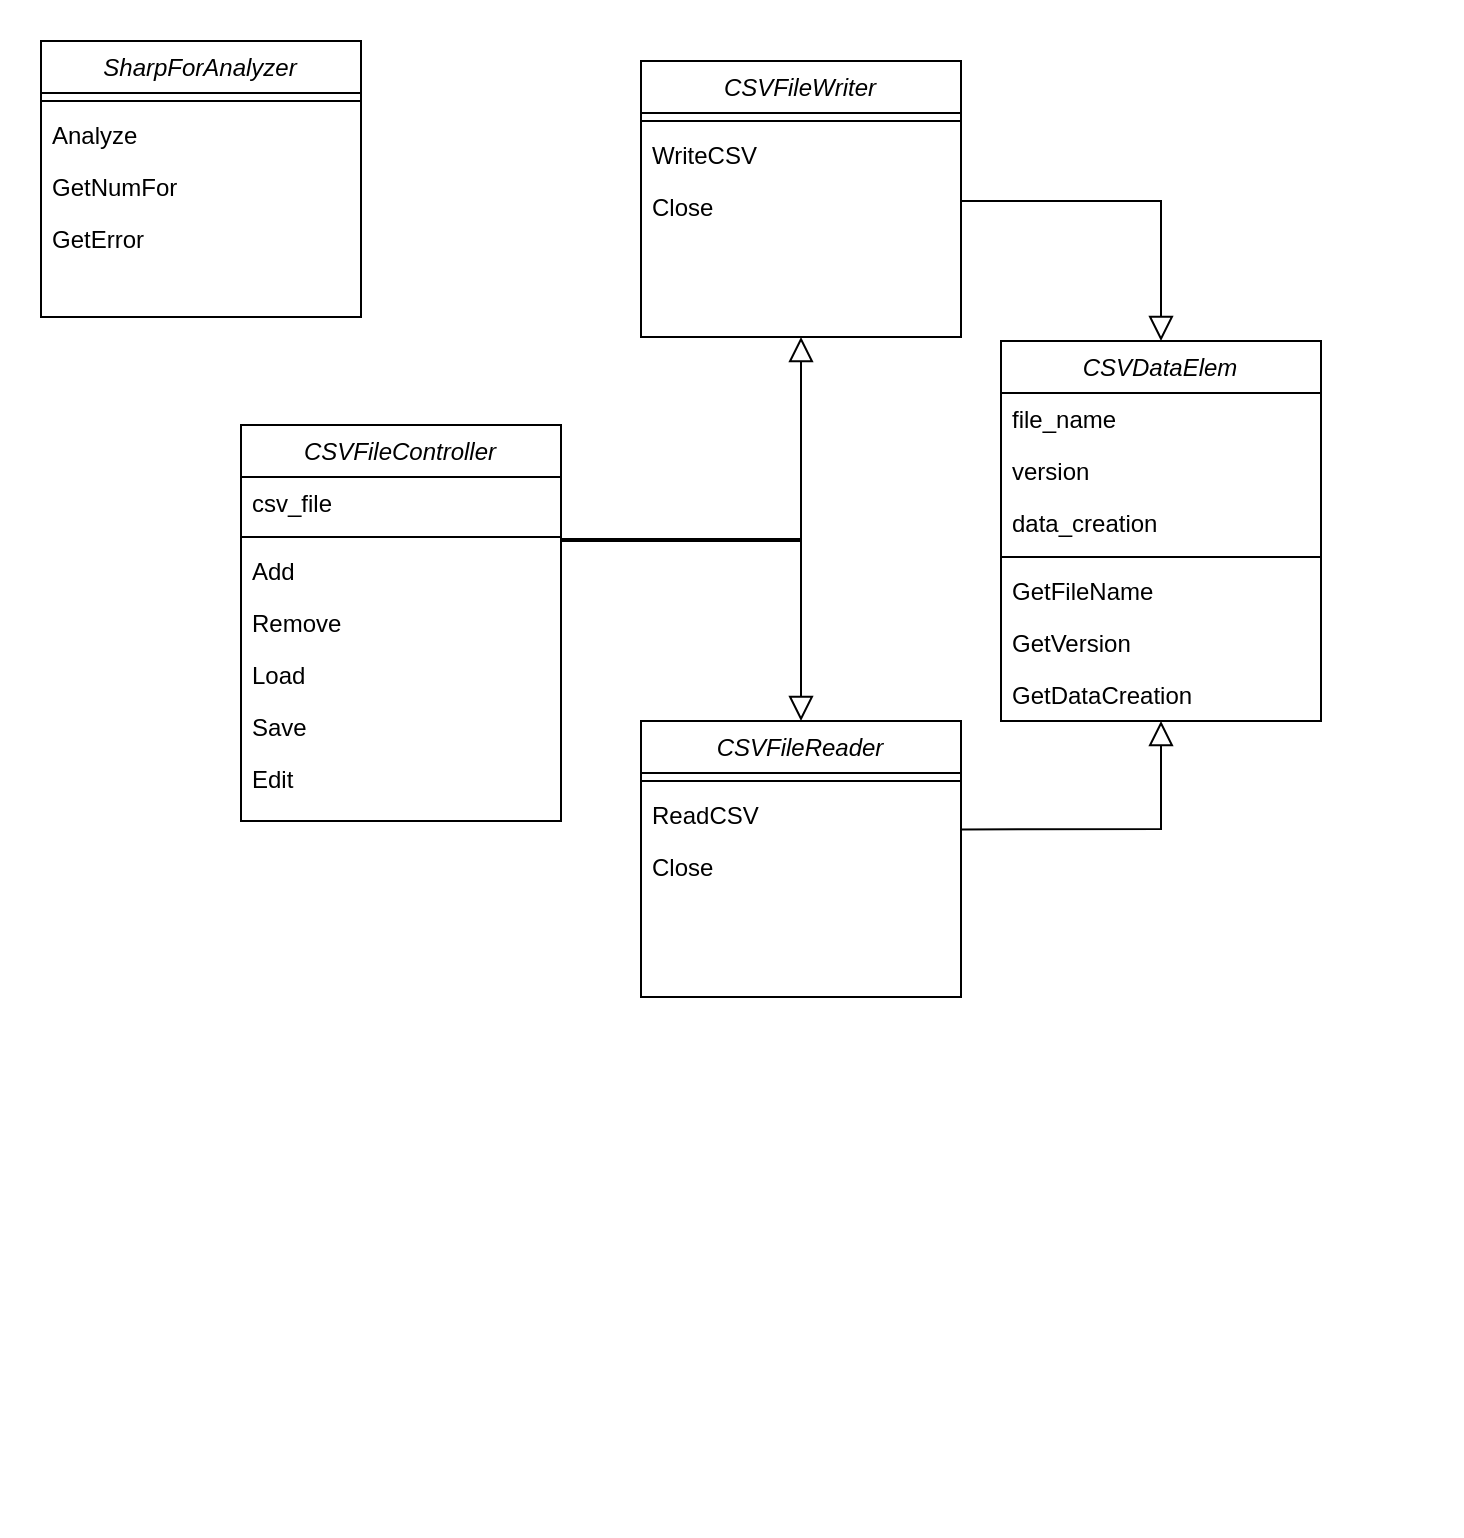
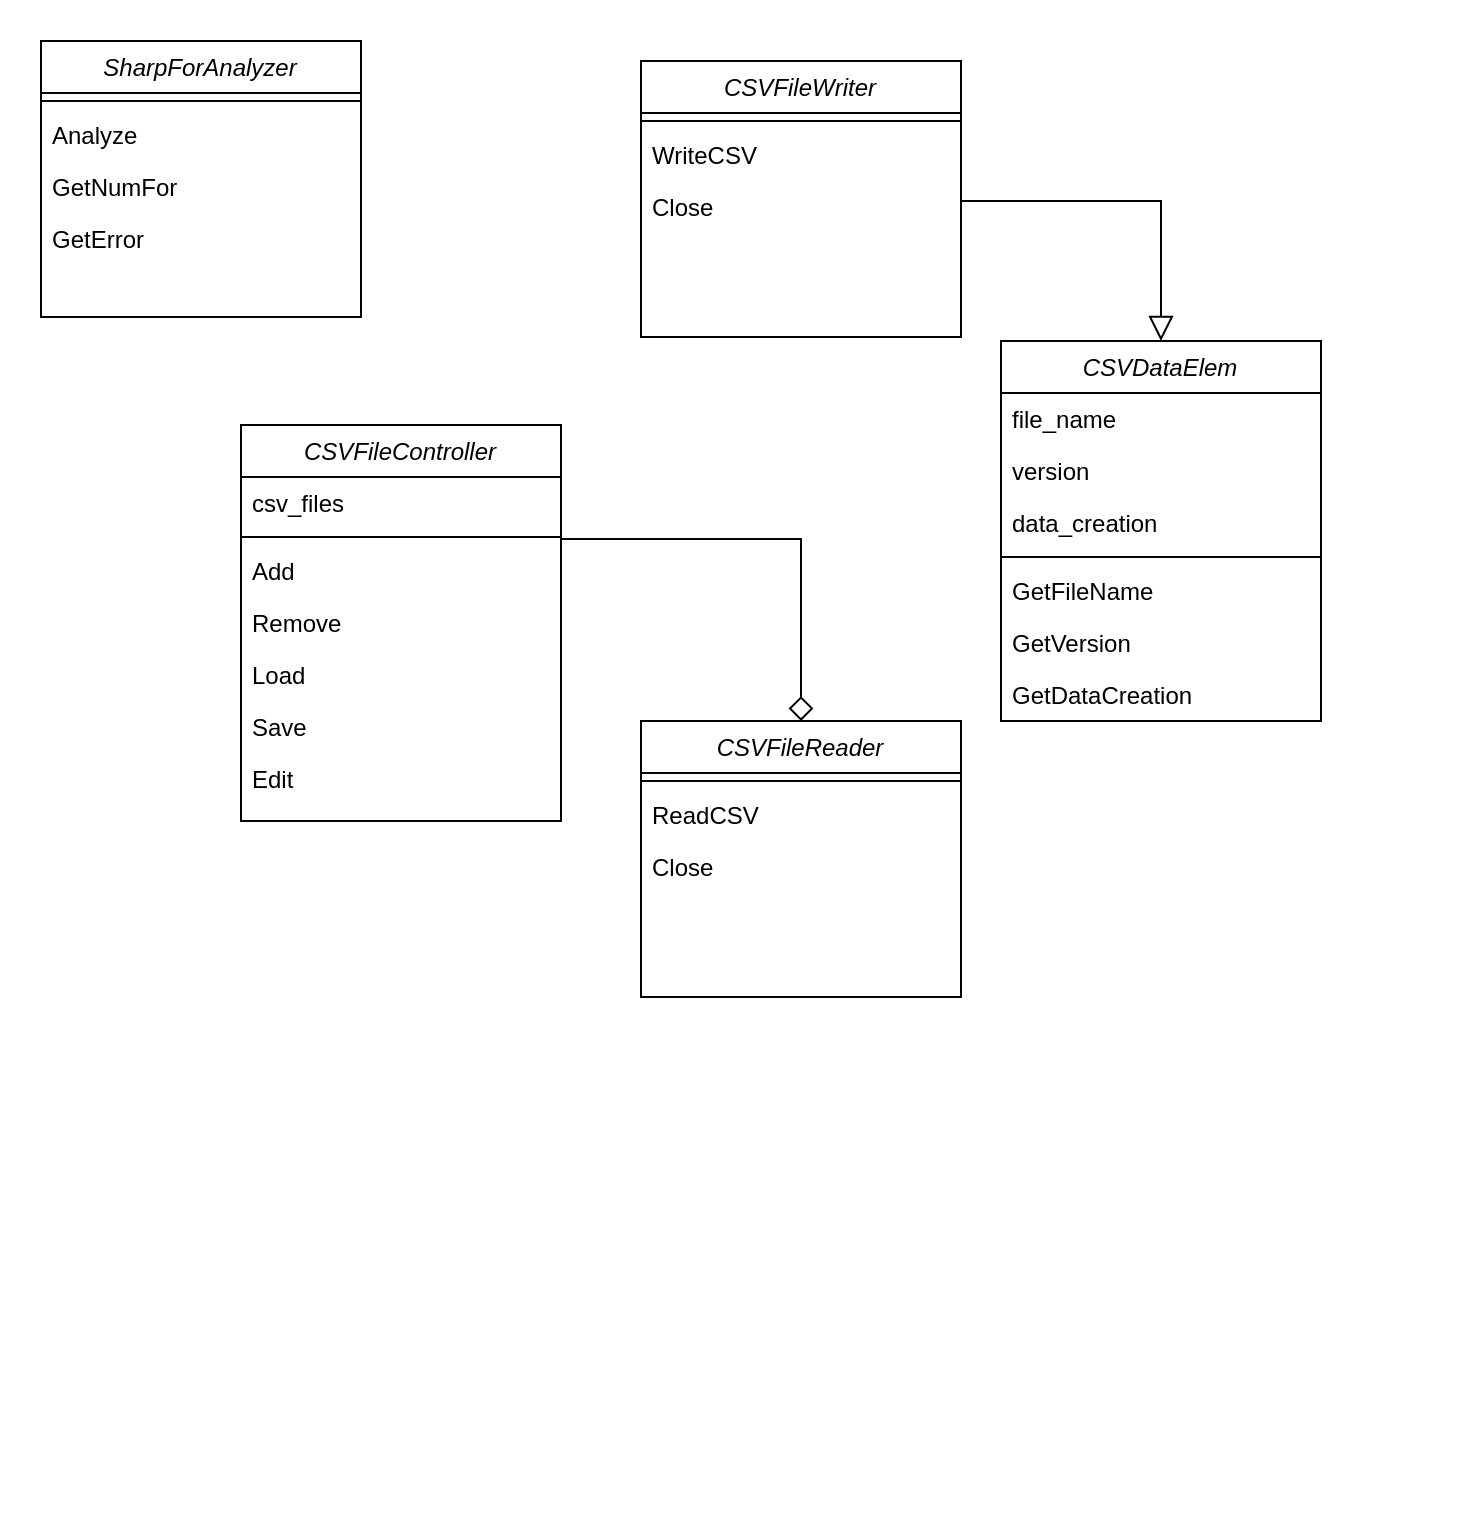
edge "CSVFileController" -> "CSVFileWriter": removed
node "csv_file": label "csv_file" -> "csv_files"
edge "CSVFileController" -> "CSVFileReader": arrowhead block -> diamond
edge "ReadCSV" -> "CSVDataElem": removed
